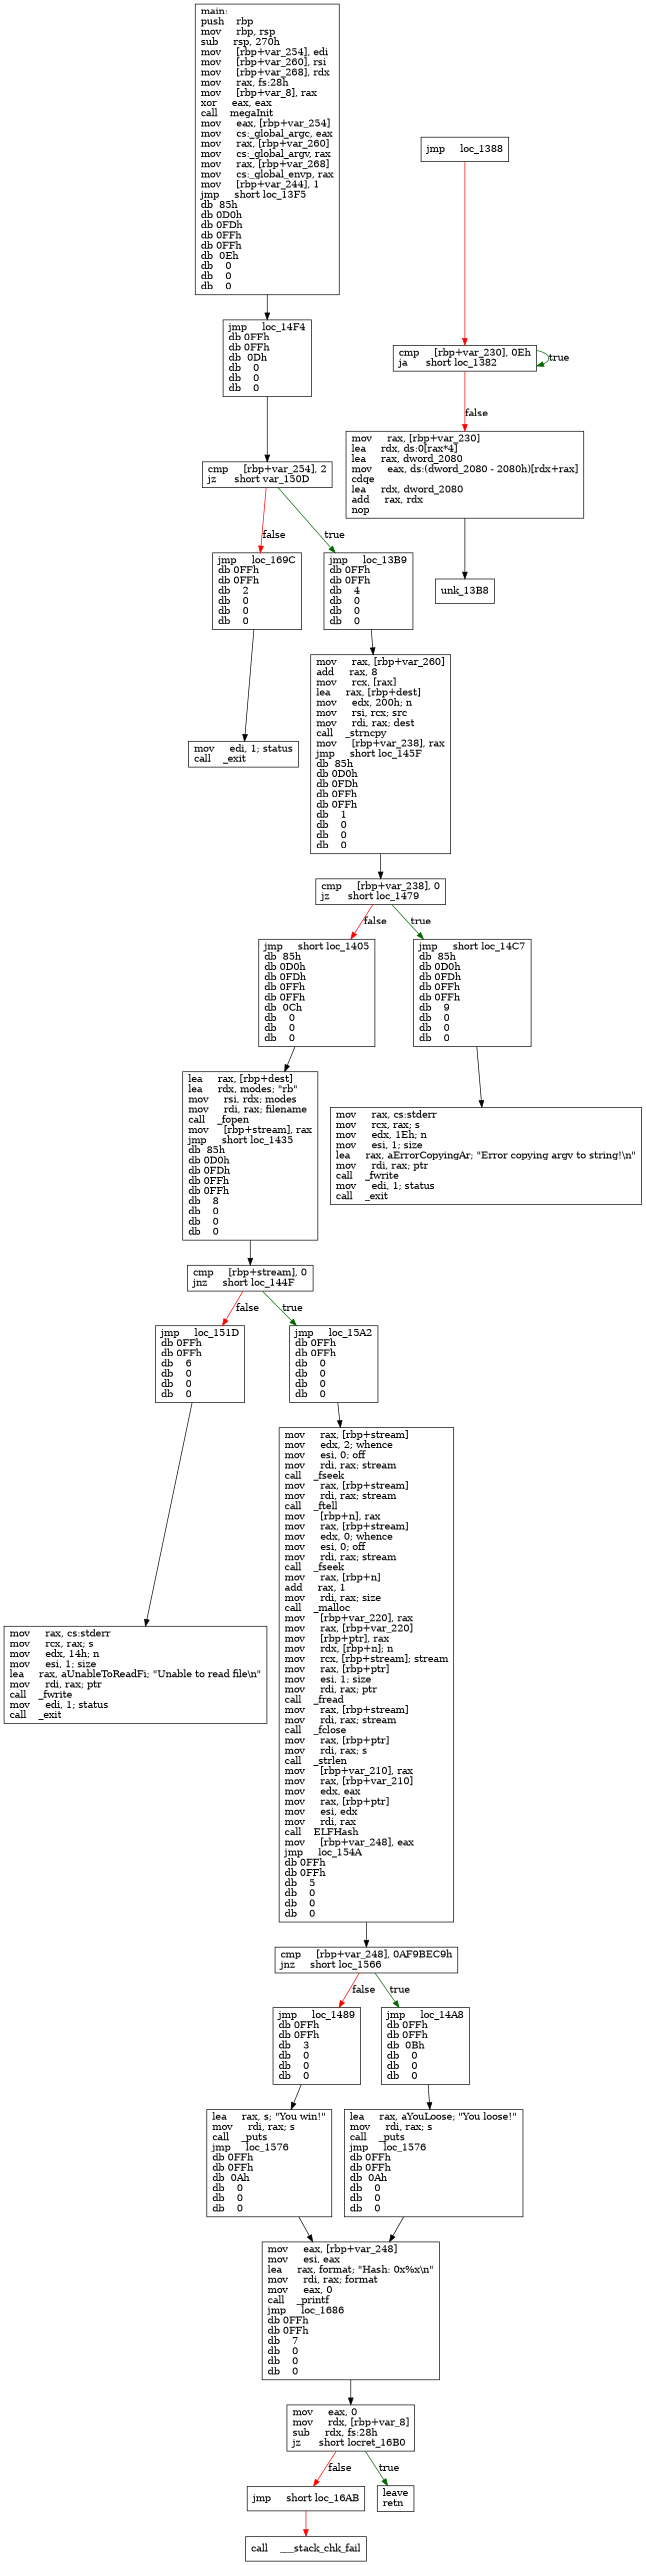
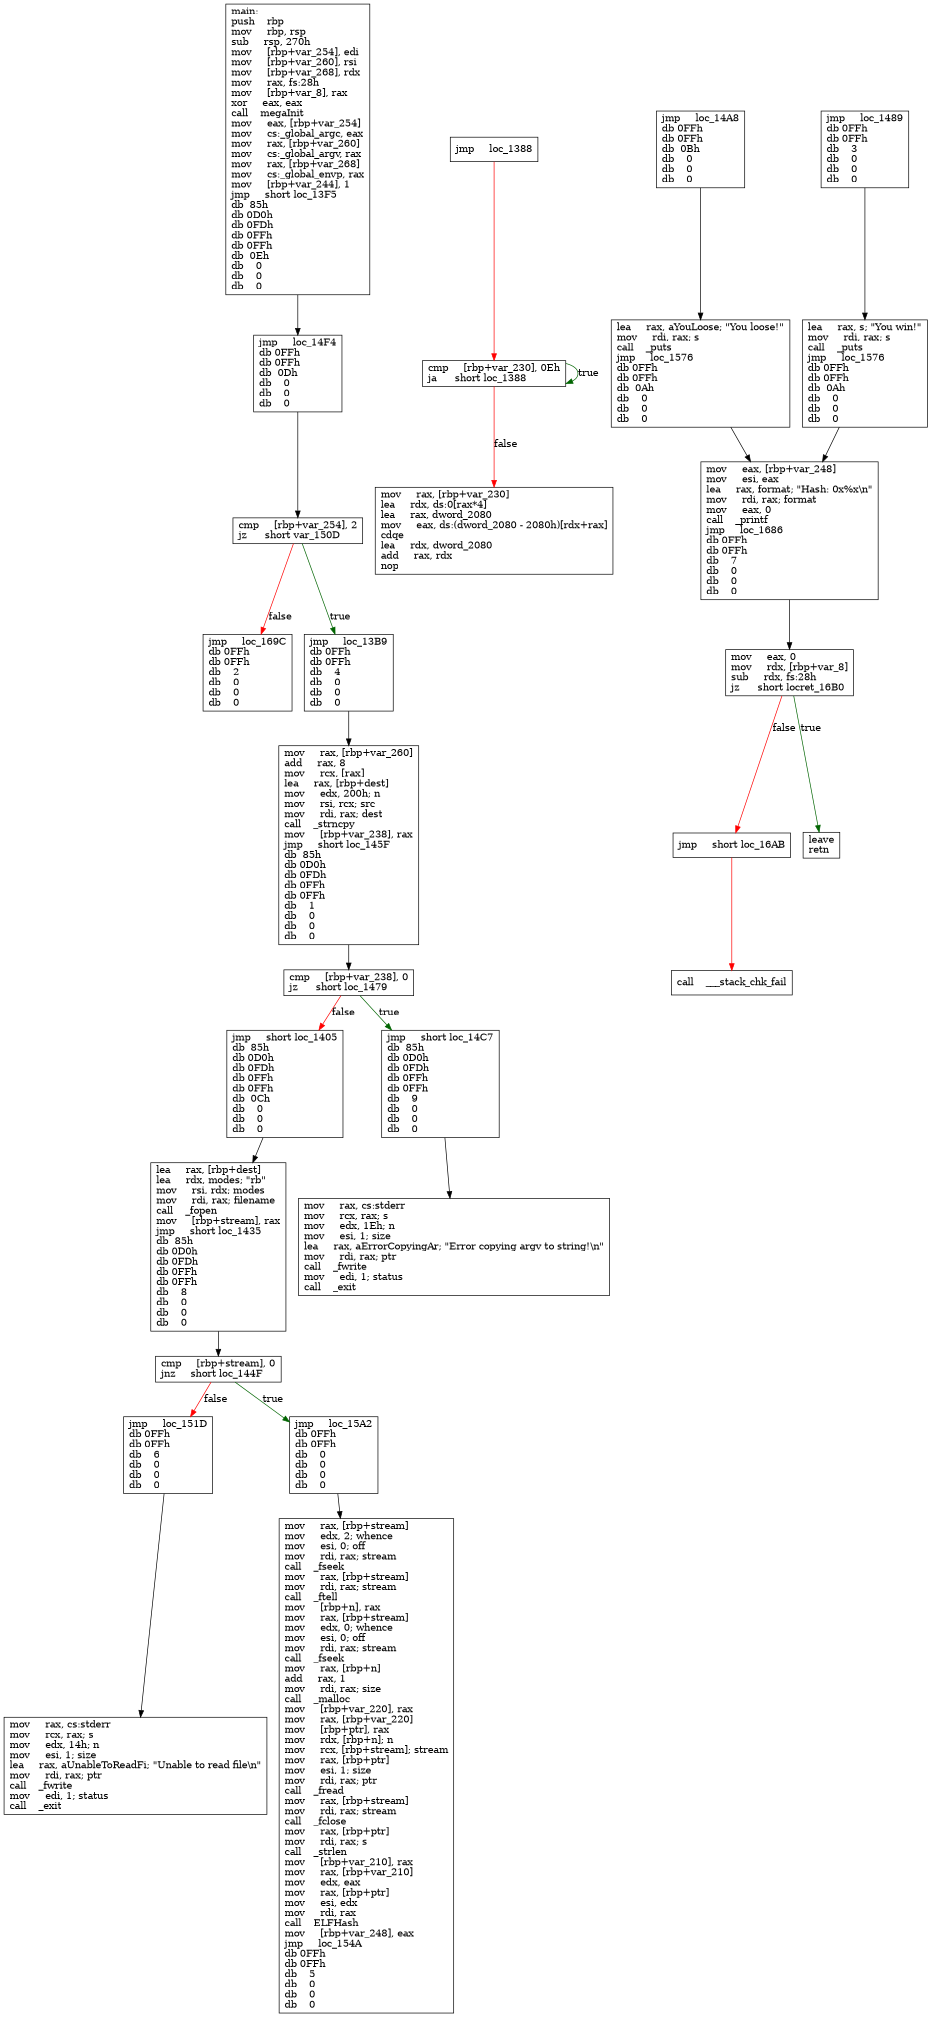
node "cmp     [rbp+var_230], 0Eh ja      short loc_1382": label "cmp     [rbp+var_230], 0Eh ja      short loc_1382" -> "cmp     [rbp+var_230], 0Eh ja      short loc_1388"
node "unk_13B8": removed
node "mov     edi, 1; status call    _exit": removed
node "cmp     [rbp+var_248], 0AF9BEC9h jnz     short loc_1566": removed
